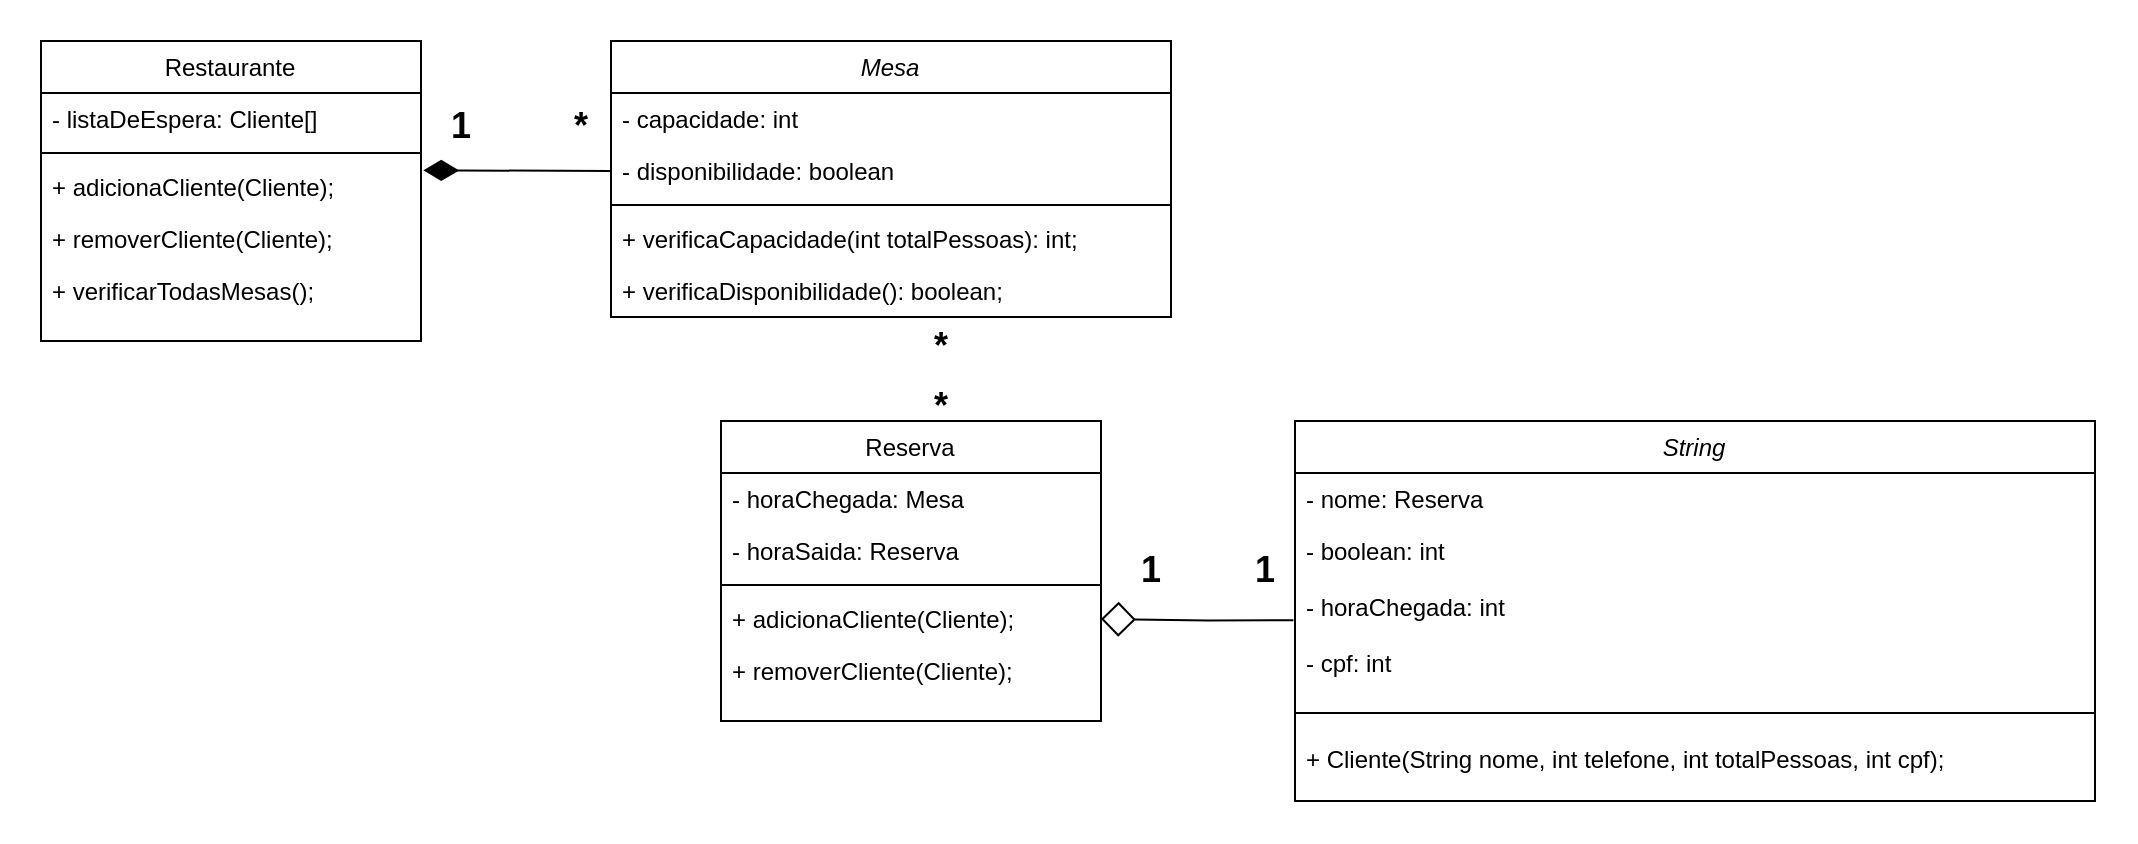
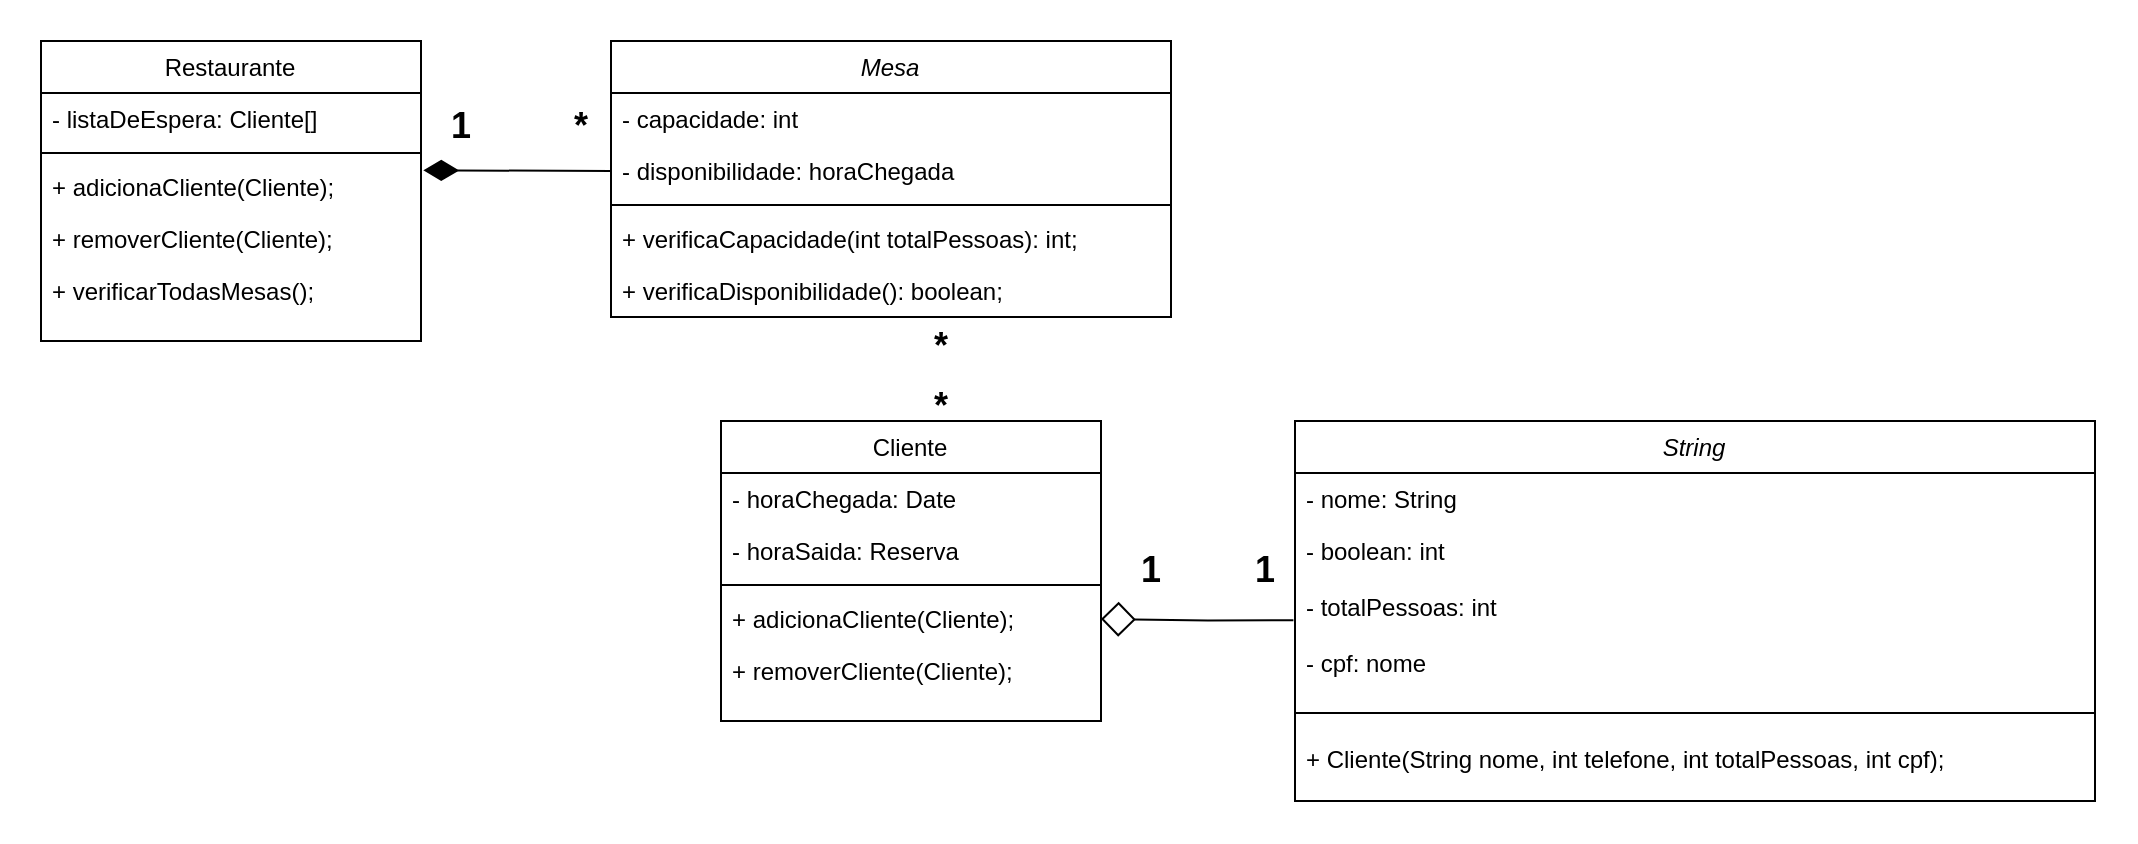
node "- disponibilidade: boolean": label "- disponibilidade: boolean" -> "- disponibilidade: horaChegada"
node "Reserva": label "Reserva" -> "Cliente"
node "- horaChegada: Mesa": label "- horaChegada: Mesa" -> "- horaChegada: Date"
node "- nome: Reserva": label "- nome: Reserva" -> "- nome: String"
node "- horaChegada: int": label "- horaChegada: int" -> "- totalPessoas: int"
node "- cpf: int": label "- cpf: int" -> "- cpf: nome"
